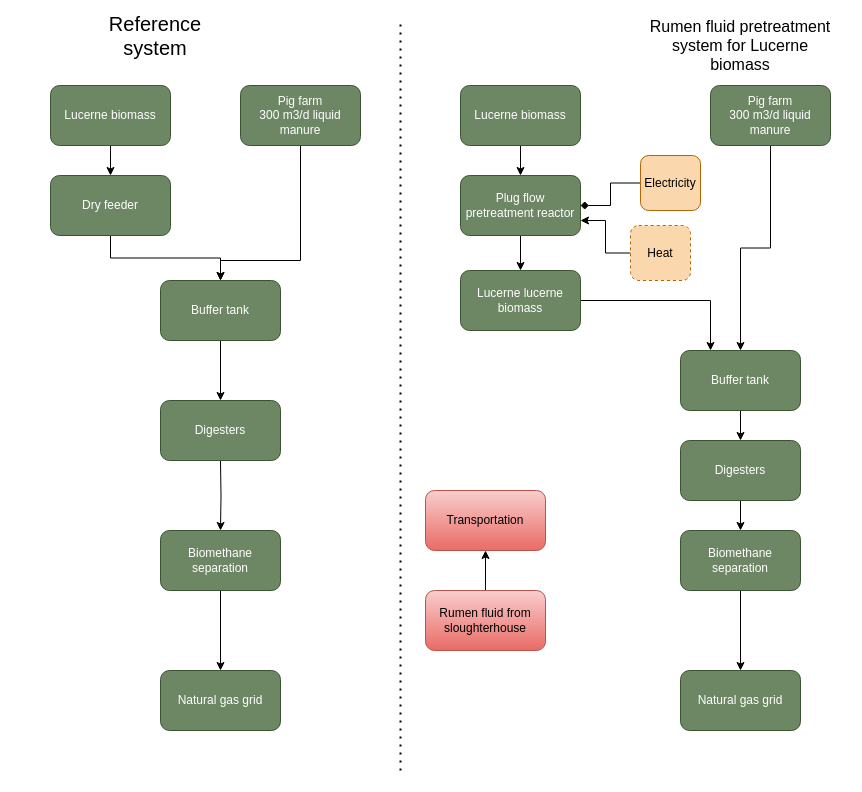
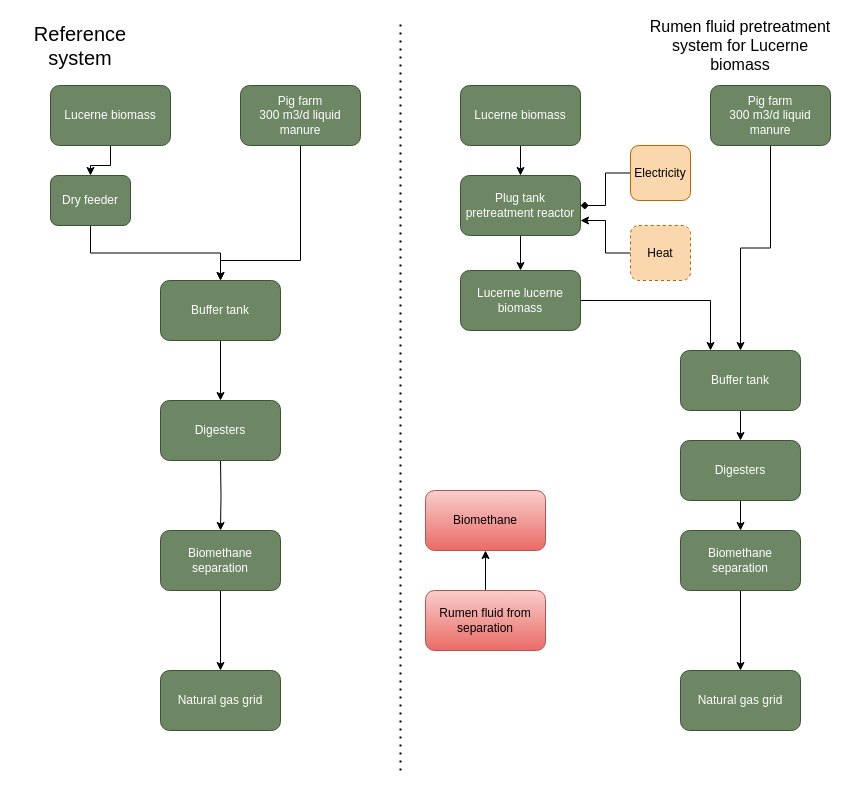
node "Reference system": moved (156, 36) -> (81, 46)
node "Electricity": moved (671, 183) -> (661, 173)
node "Dry feeder": size 120x60 -> 80x50
node "Plug flow pretreatment reactor": label "Plug flow pretreatment reactor" -> "Plug tank pretreatment reactor"
node "Transportation": label "Transportation" -> "Biomethane"
node "Rumen fluid from sloughterhouse": label "Rumen fluid from sloughterhouse" -> "Rumen fluid from separation"
